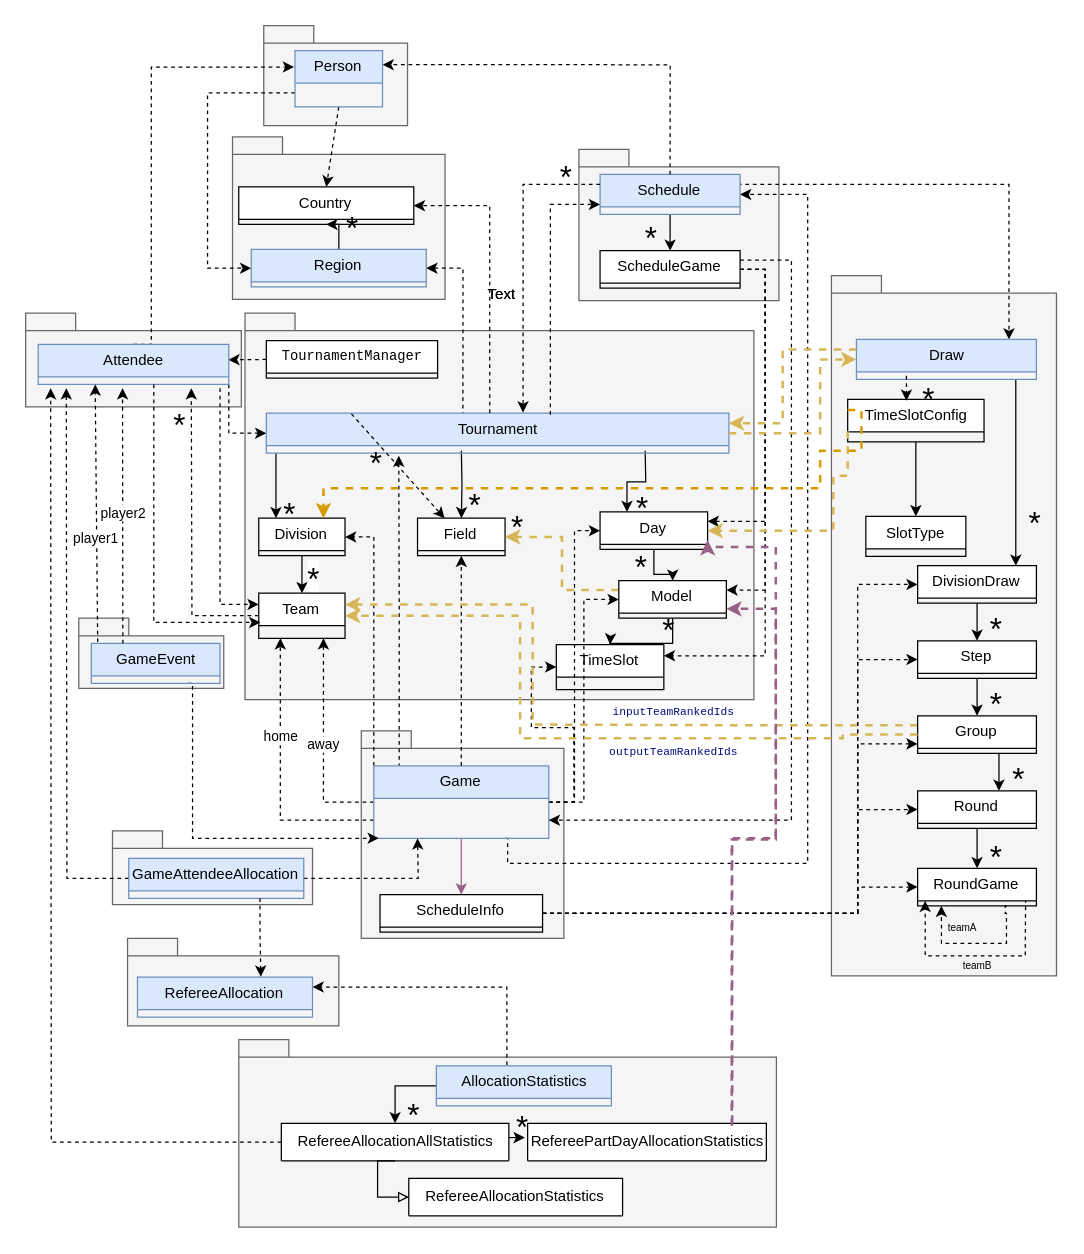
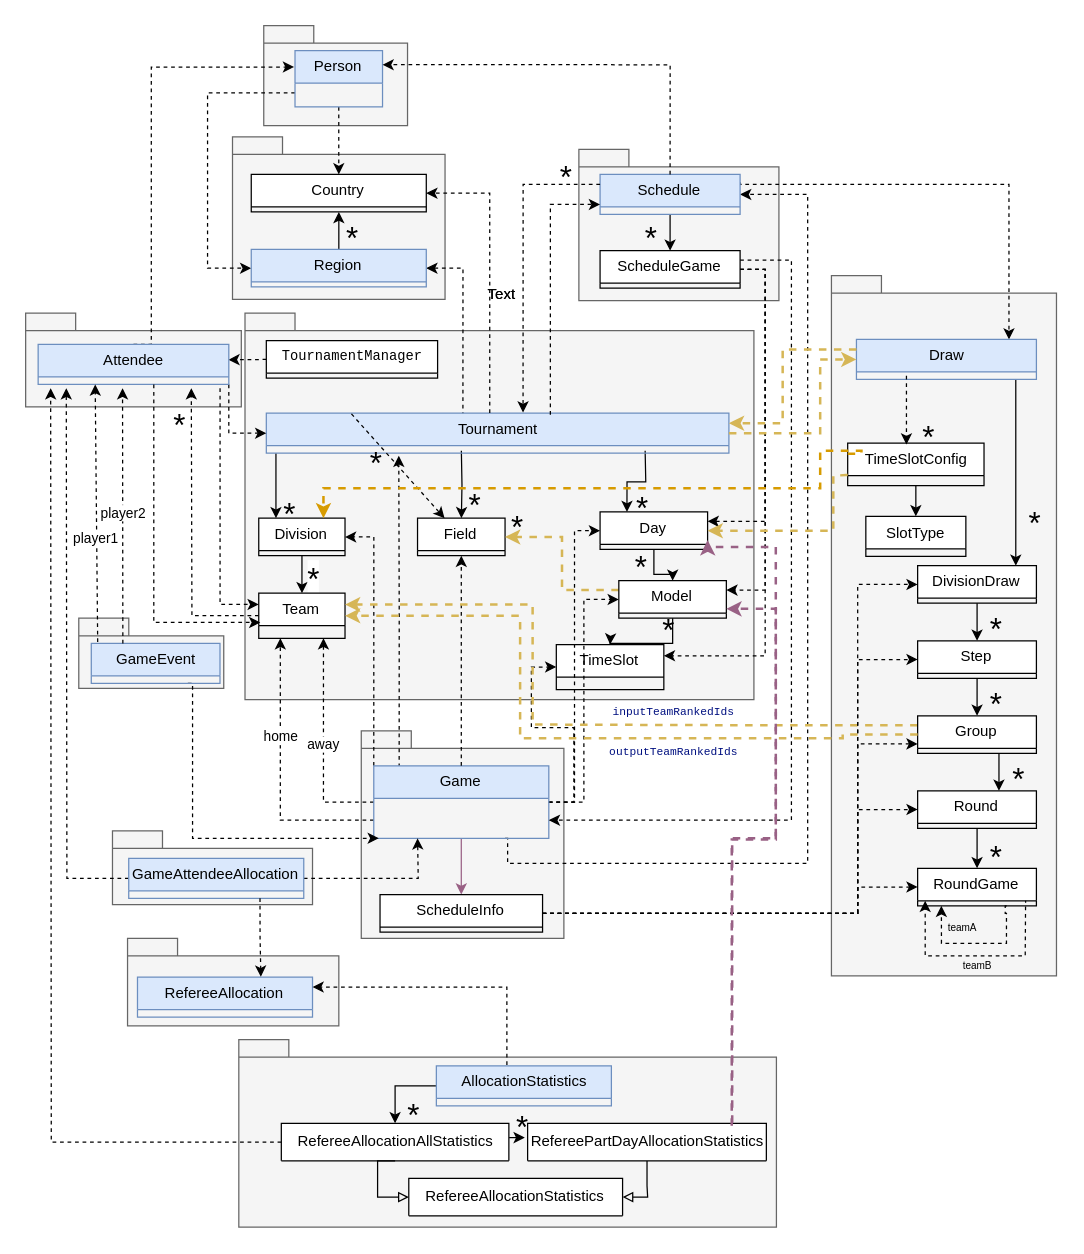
node "Country": moved (326, 206) -> (339, 193)
node "TimeSlotConfig": moved (916, 421) -> (916, 464)
edge "RefereePartDayAllocationStatistics" -> "RefereeAllocationStatistics": added
